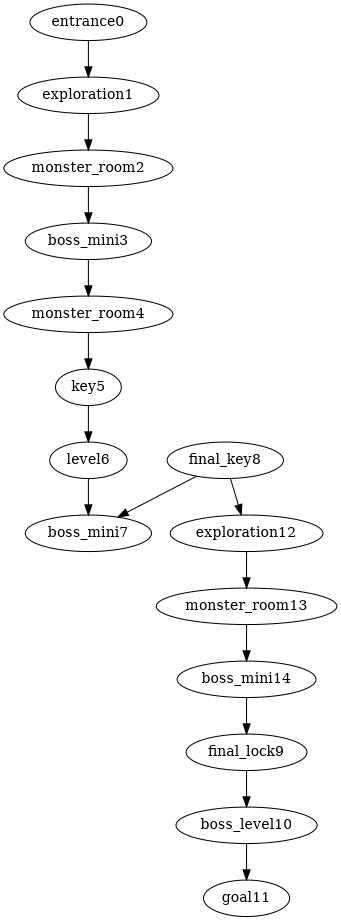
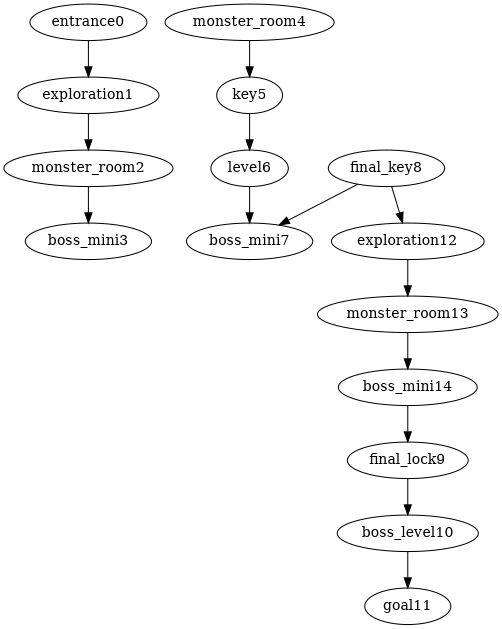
edge "boss_mini3" -> "monster_room4": removed
